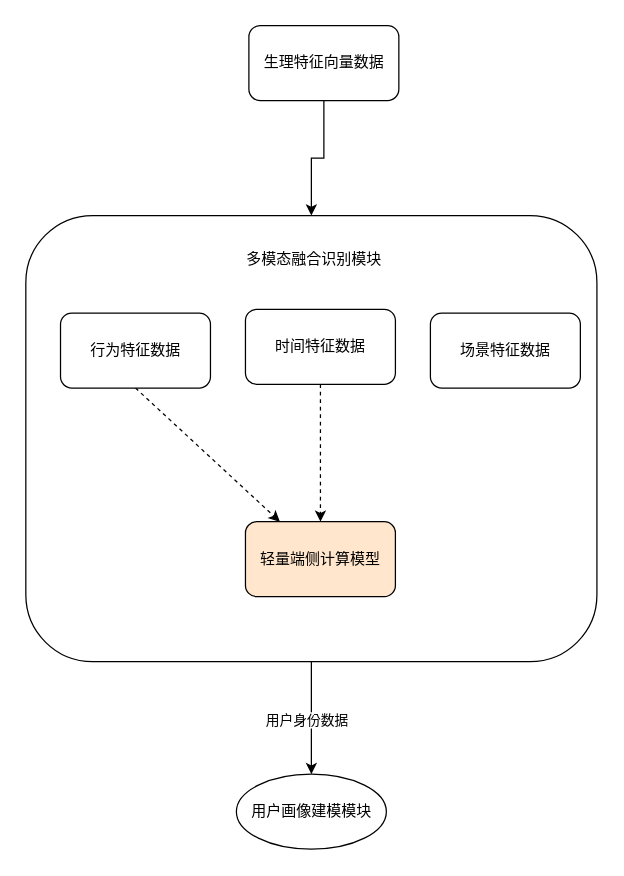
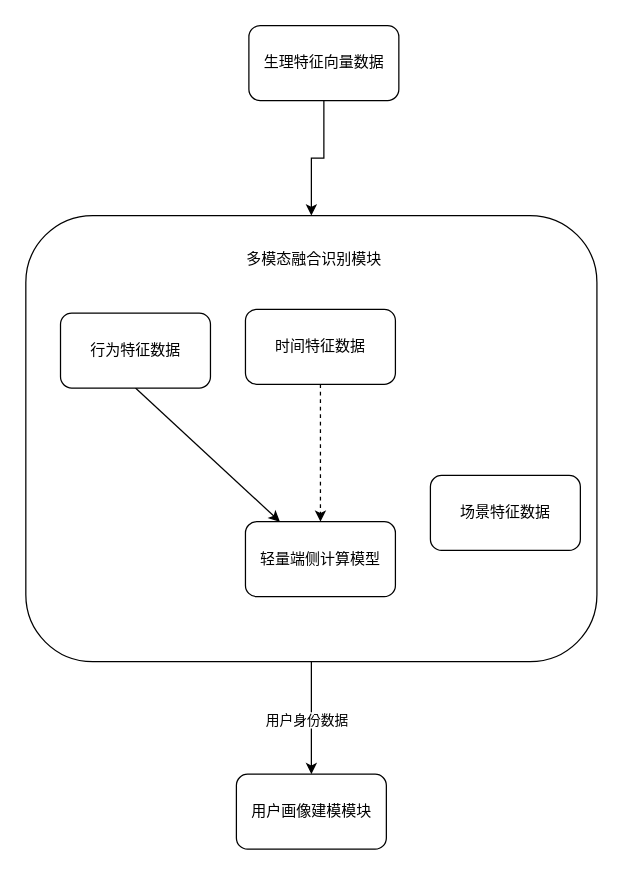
node "场景特征数据": moved (505, 351) -> (505, 513)
edge "行为特征数据" -> "轻量端侧计算模型": style dashed -> solid
node "轻量端侧计算模型": fillcolor #ffe6cc -> #ffffff
node "用户画像建模模块": shape ellipse -> rounded rectangle
